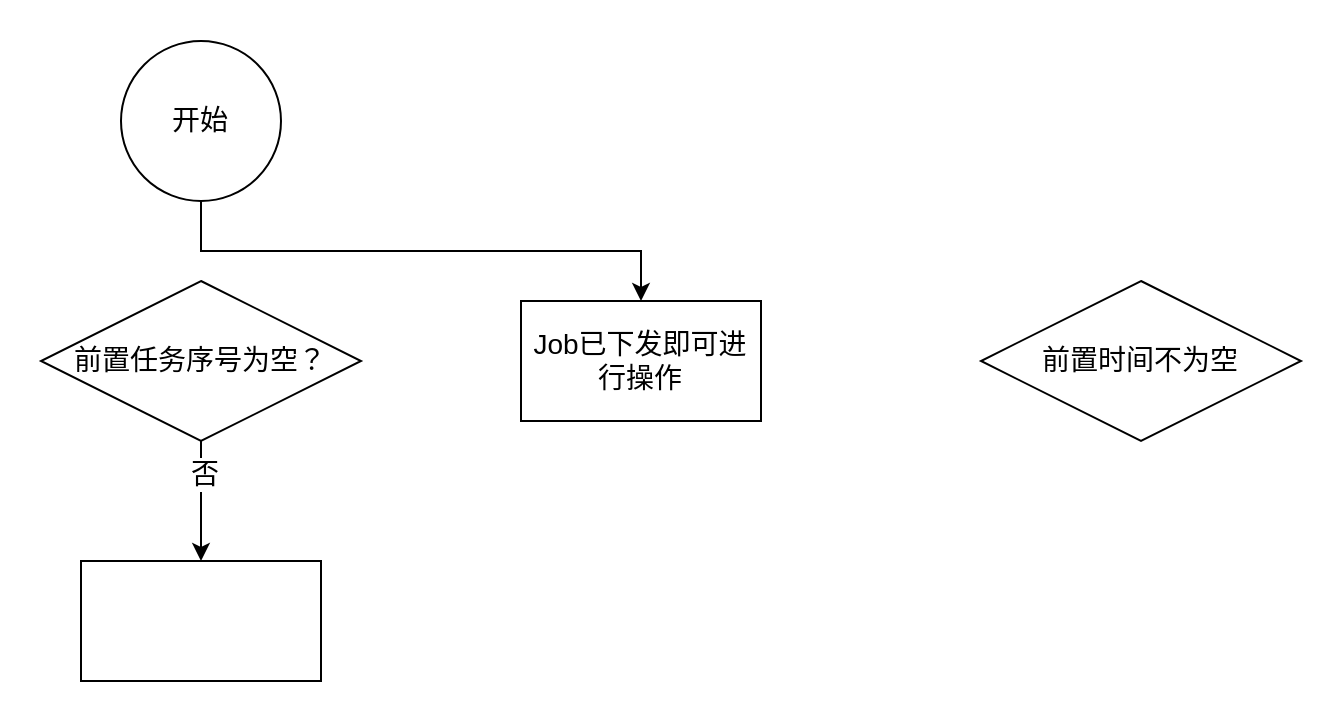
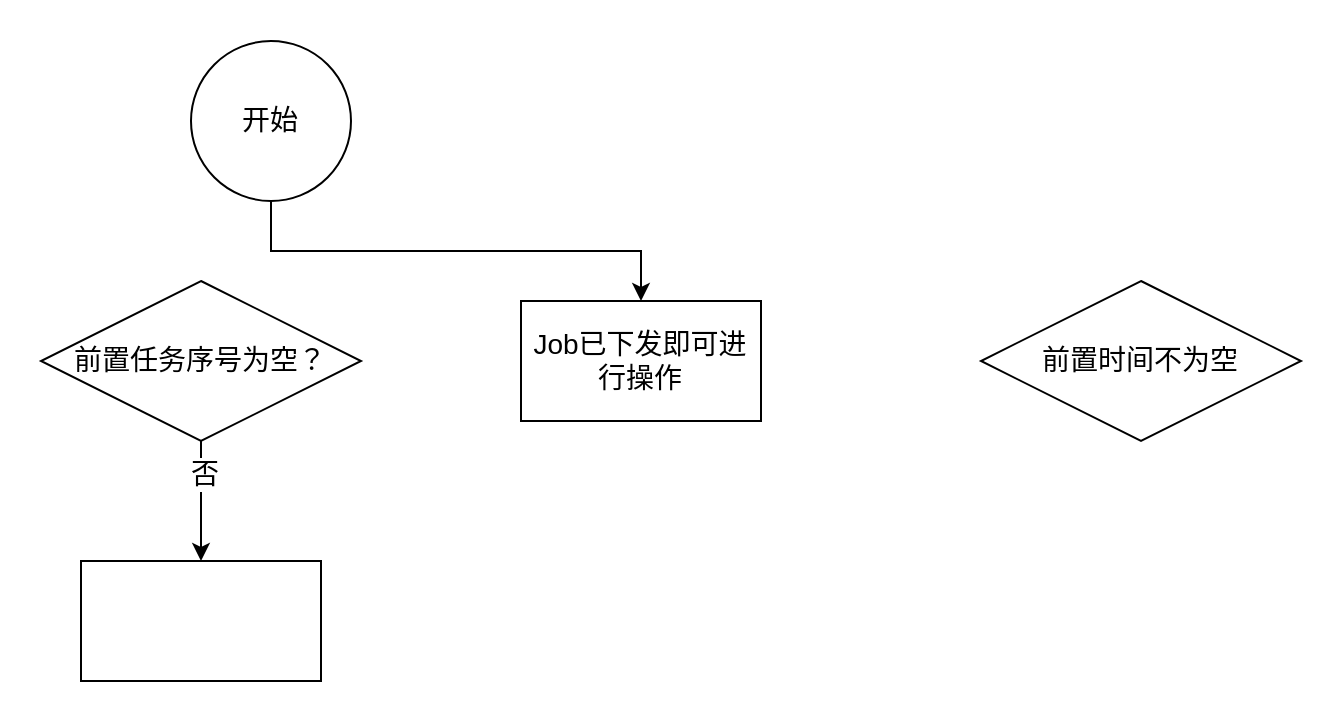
node "开始": moved (201, 121) -> (271, 121)
